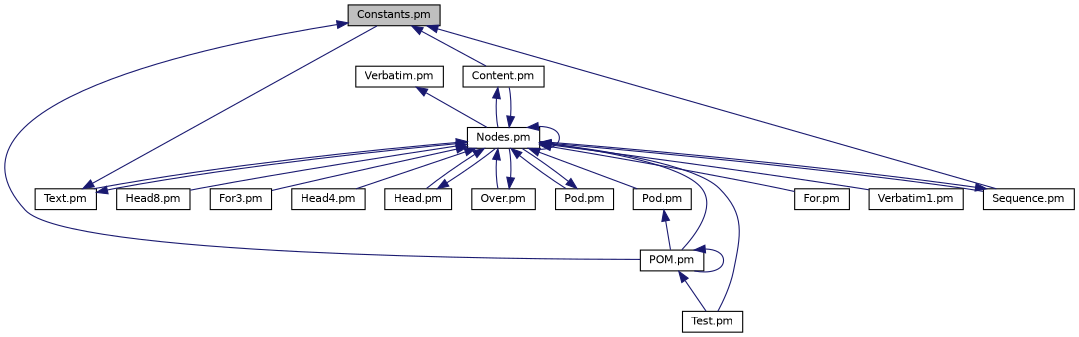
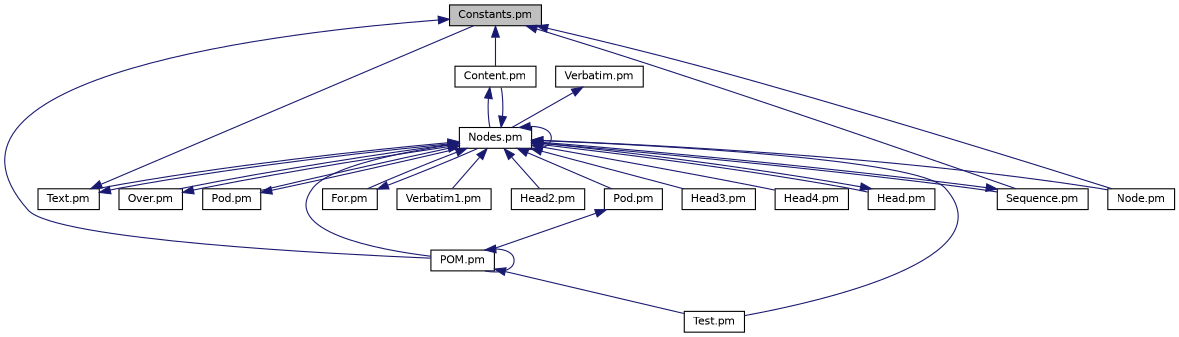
edge "Nodes.pm" -> "For.pm": added
node "Head8.pm": label "Head8.pm" -> "Head2.pm"
node "For3.pm": label "For3.pm" -> "Head3.pm"
node "Node.pm": added
